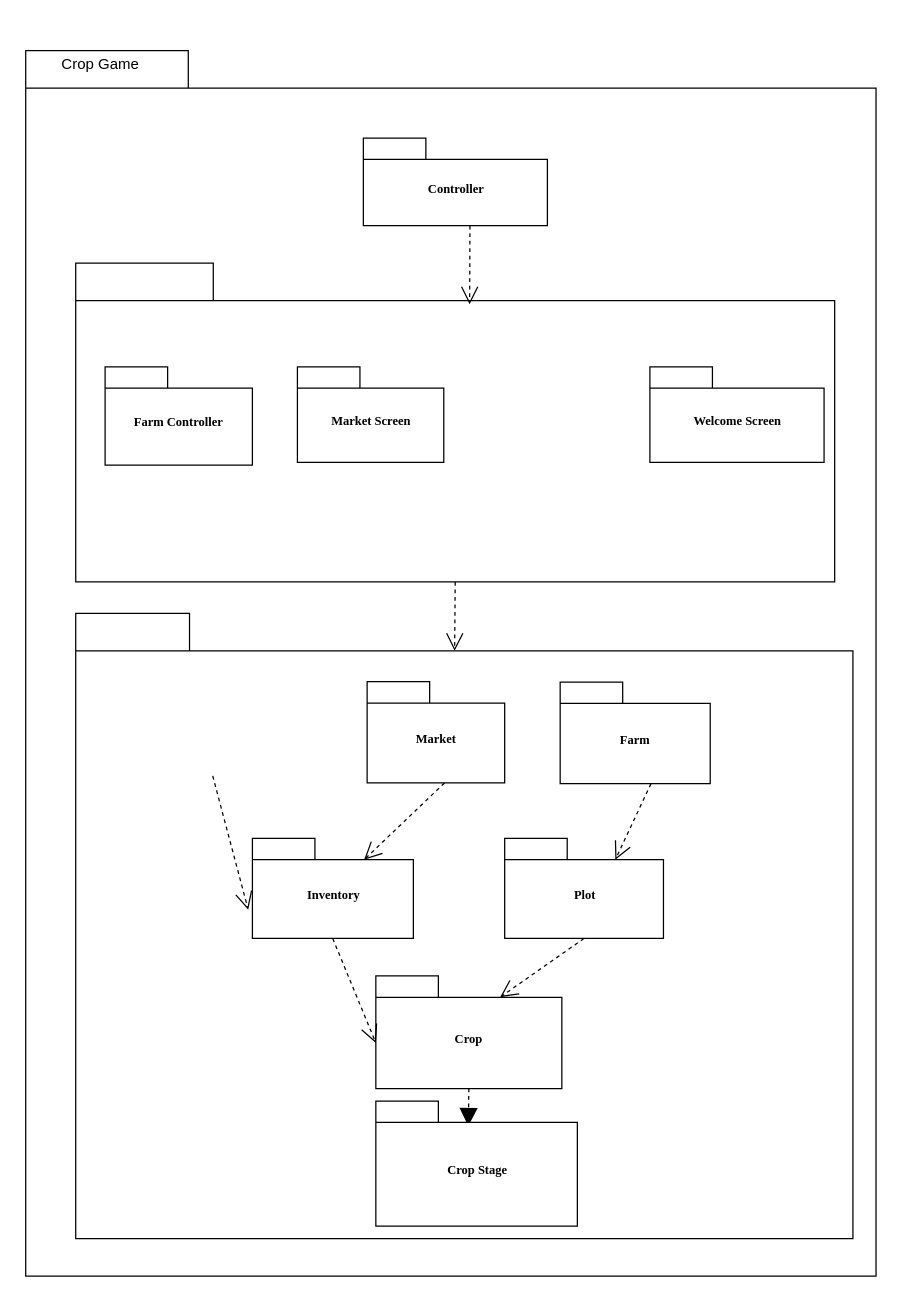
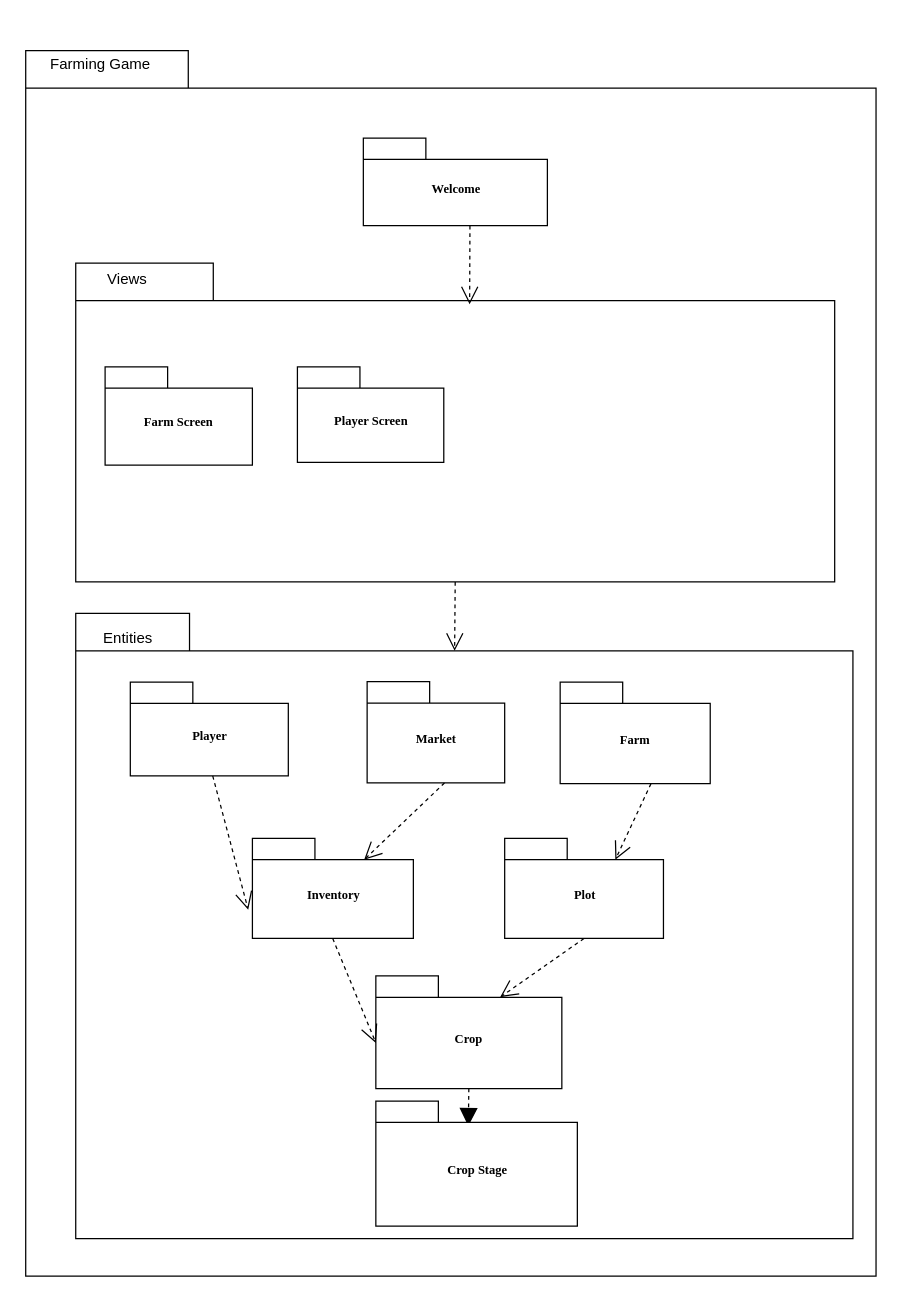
node "Crop Game": label "Crop Game" -> "Farming Game"
node "Controller": label "Controller" -> "Welcome"
node "Views": added
node "Welcome Screen": removed
node "Market Screen": label "Market Screen" -> "Player Screen"
node "Farm Controller": label "Farm Controller" -> "Farm Screen"
node "Entities": added
node "Player": added
